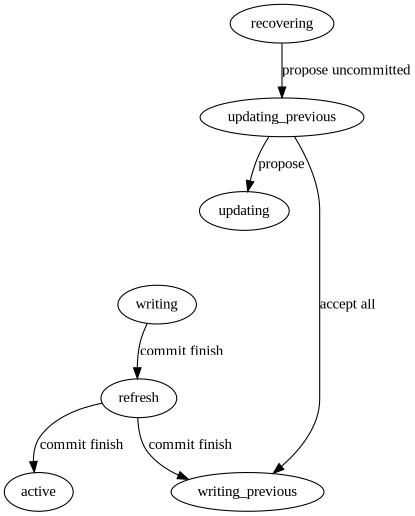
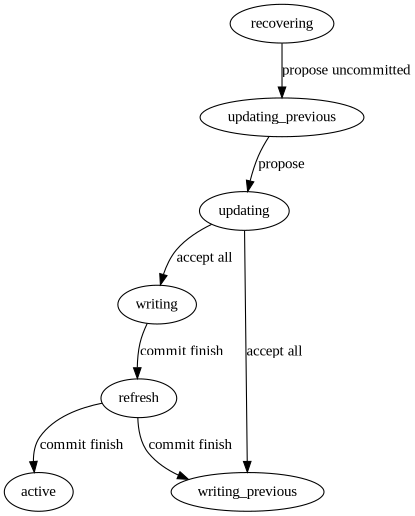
edge "updating" -> "writing": added, label "accept all"
edge "updating_previous" -> "writing_previous": now "updating" -> "writing_previous"
